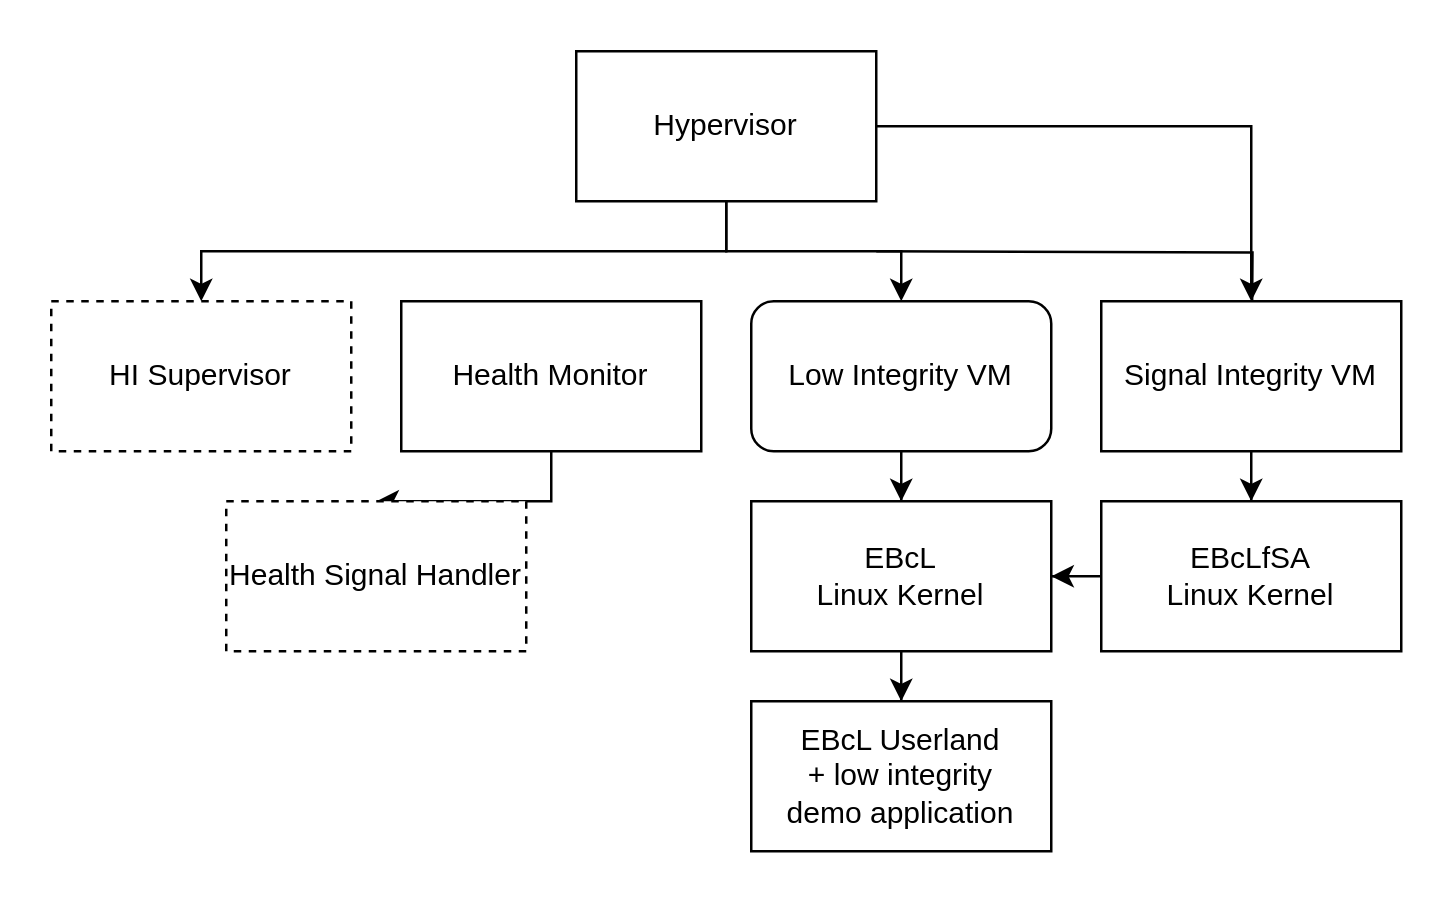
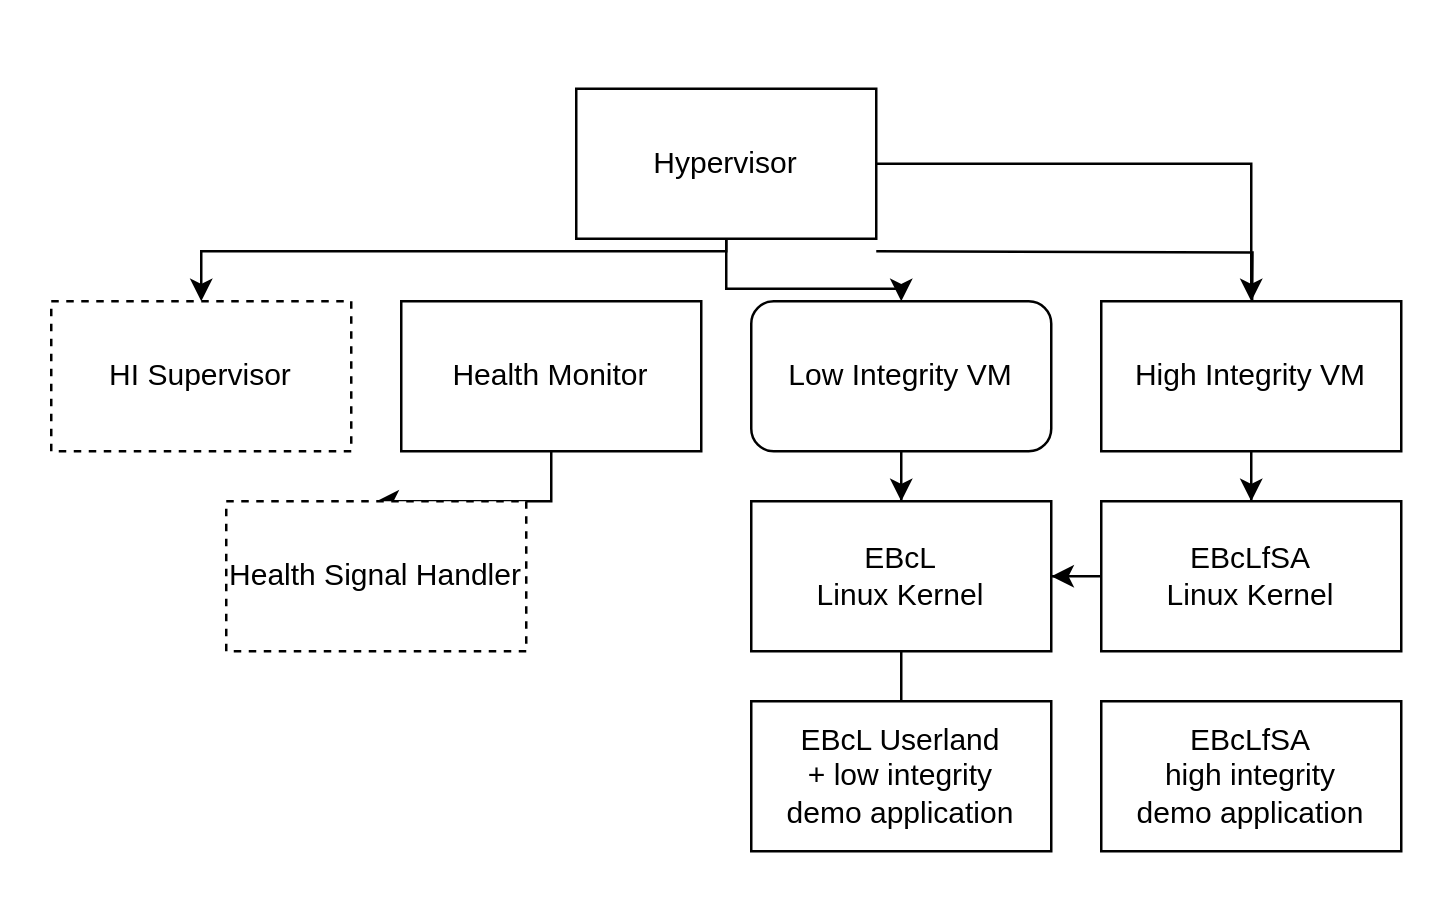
node "Hypervisor": moved (726, 126) -> (726, 164)
node "Signal Integrity VM": label "Signal Integrity VM" -> "High Integrity VM"
edge "EBcL Linux Kernel" -> "EBcL Userland + low integrity demo application": arrowhead classic -> none
node "EBcLfSA high integrity demo application": added
